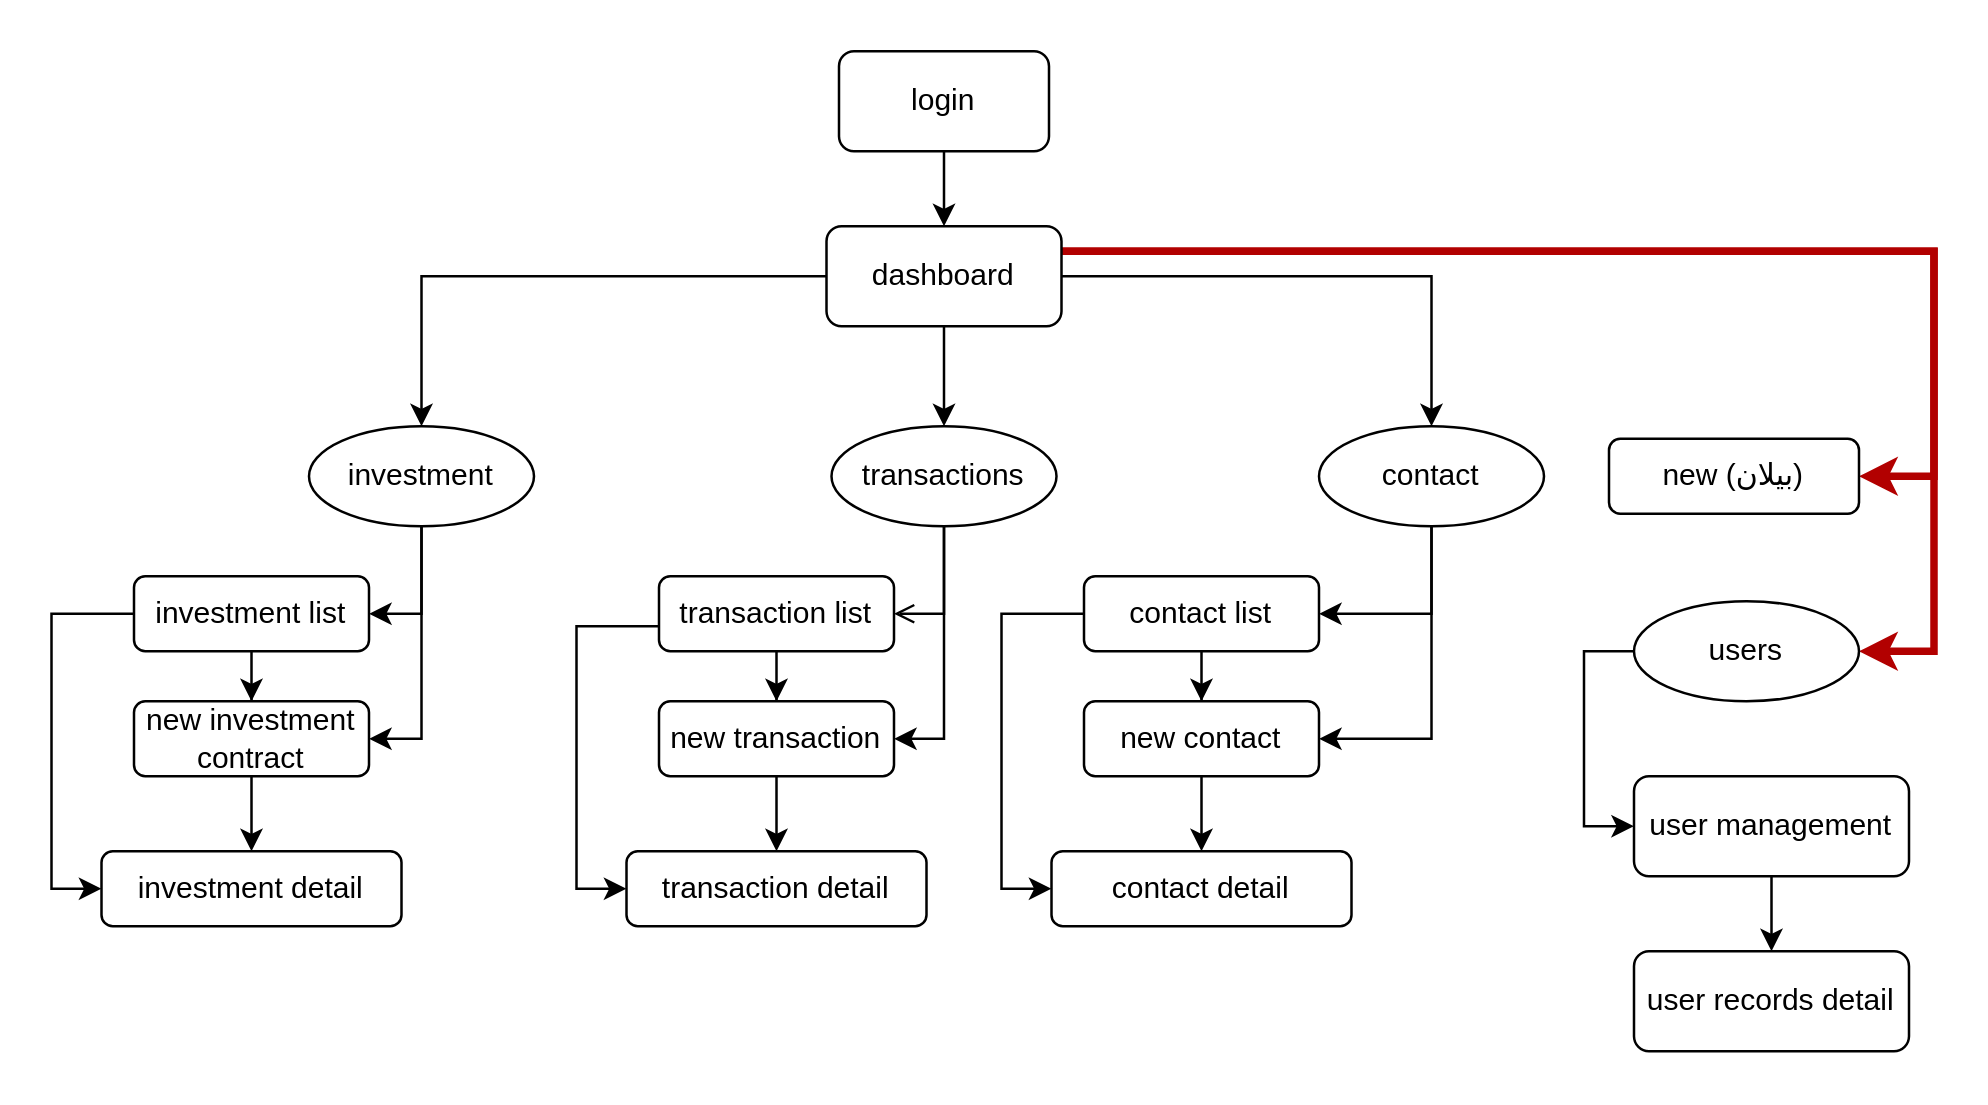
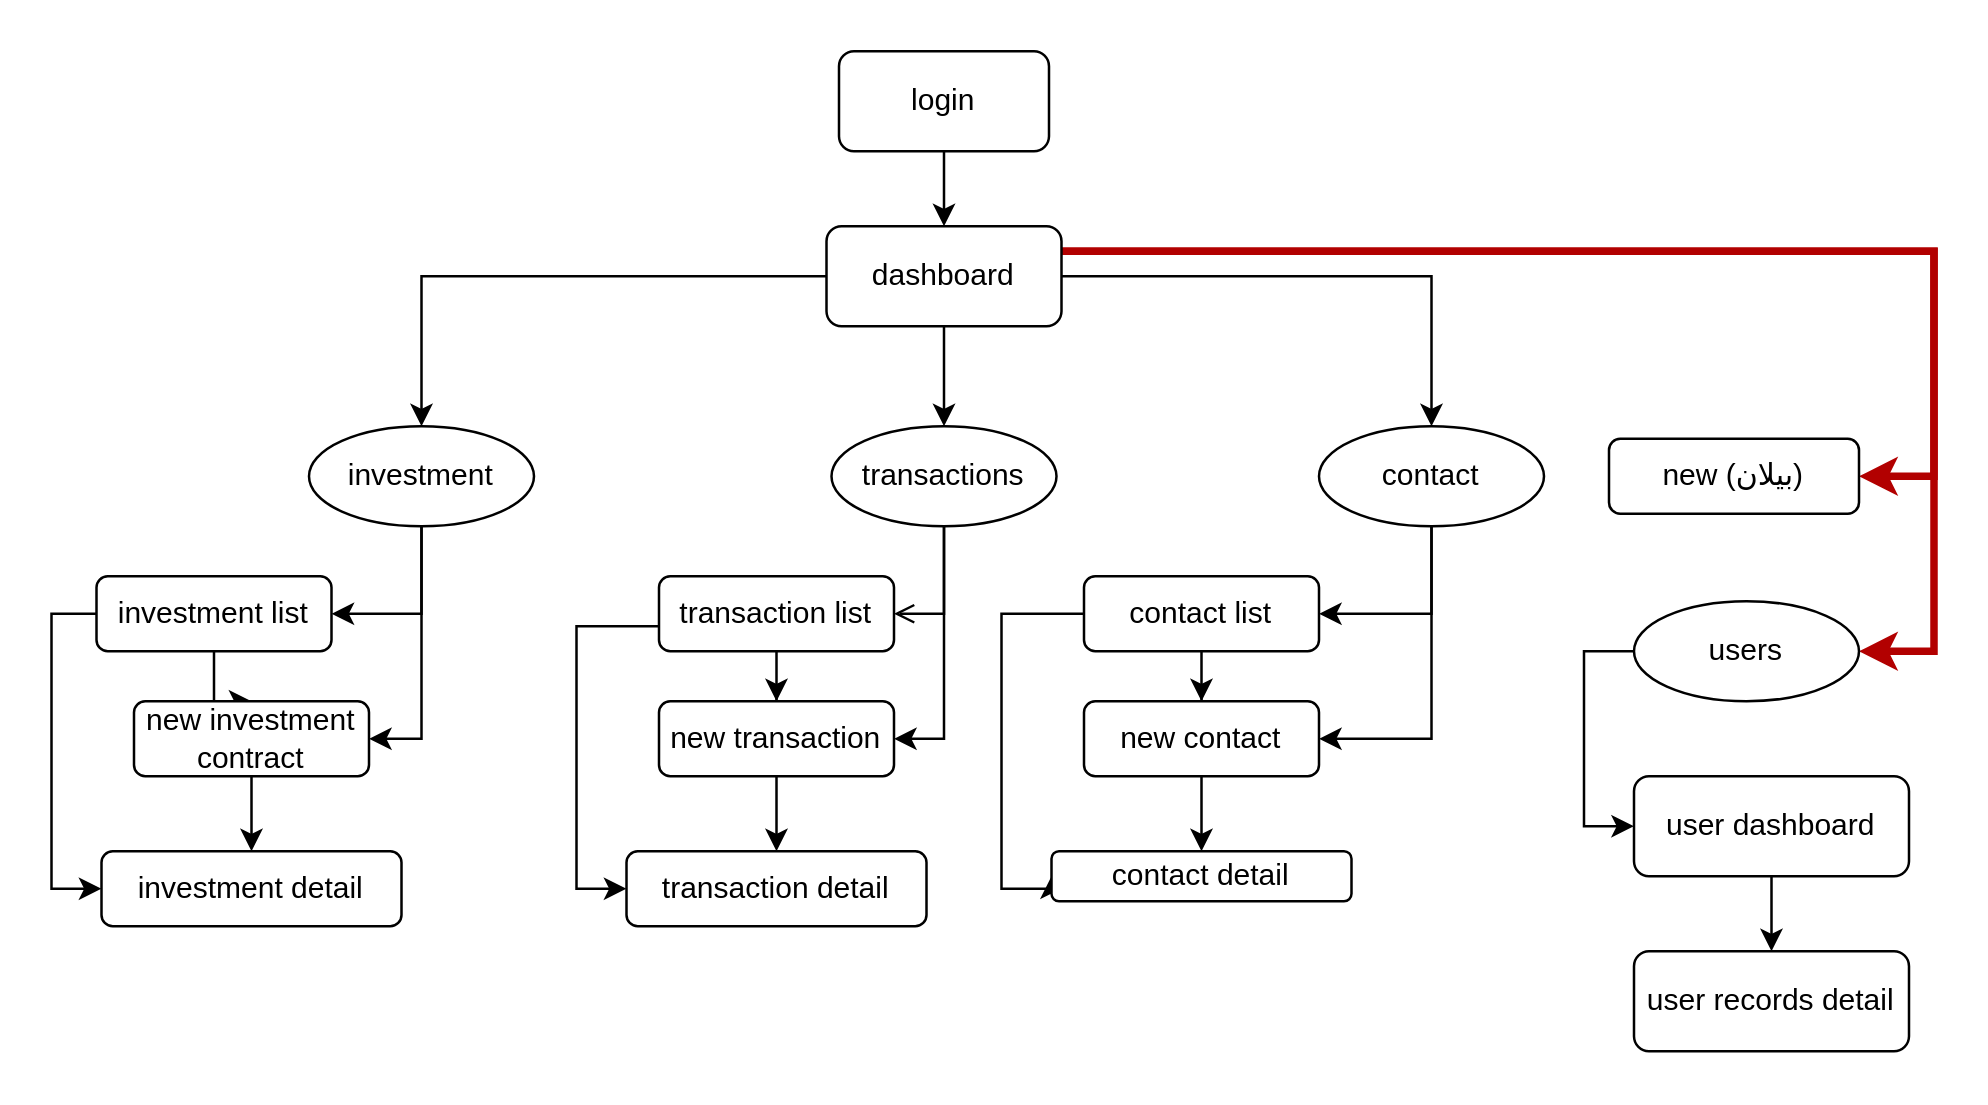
node "investment list": moved (251, 614) -> (214, 614)
node "user management": label "user management" -> "user dashboard"
node "contact detail": size 300x75 -> 300x50
